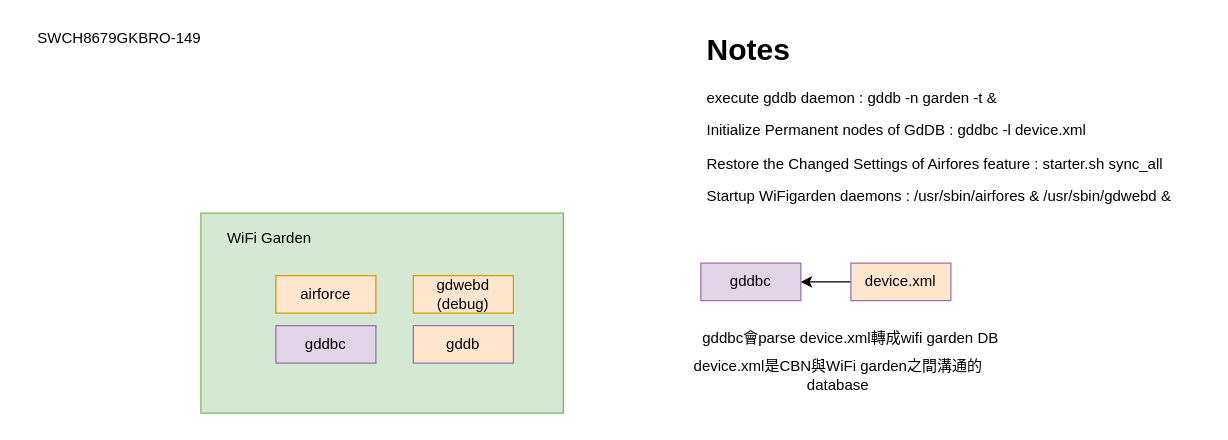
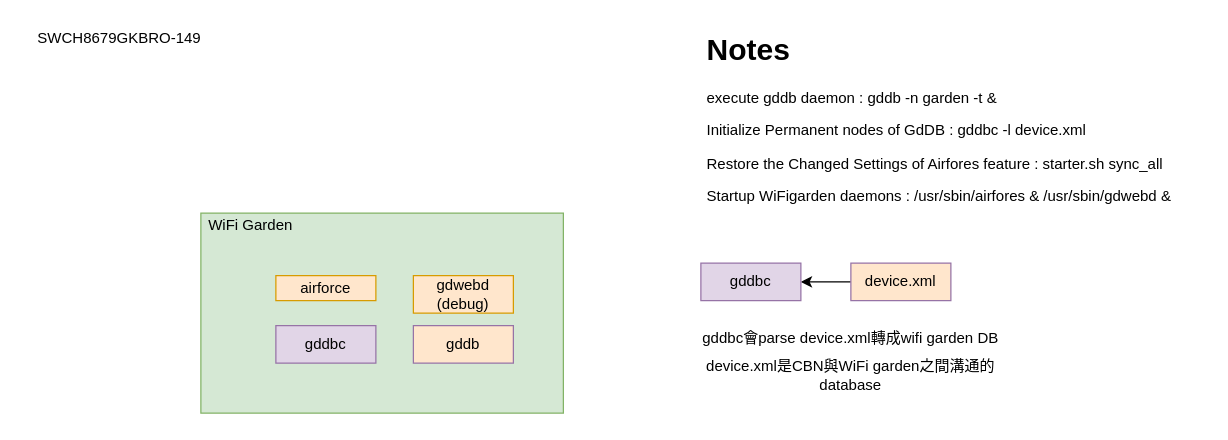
node "WiFi Garden": moved (269, 238) -> (251, 226)
node "airforce": size 100x38 -> 100x25
node "device.xml是CBN與WiFi garden之間溝通的database": moved (838, 376) -> (851, 376)
